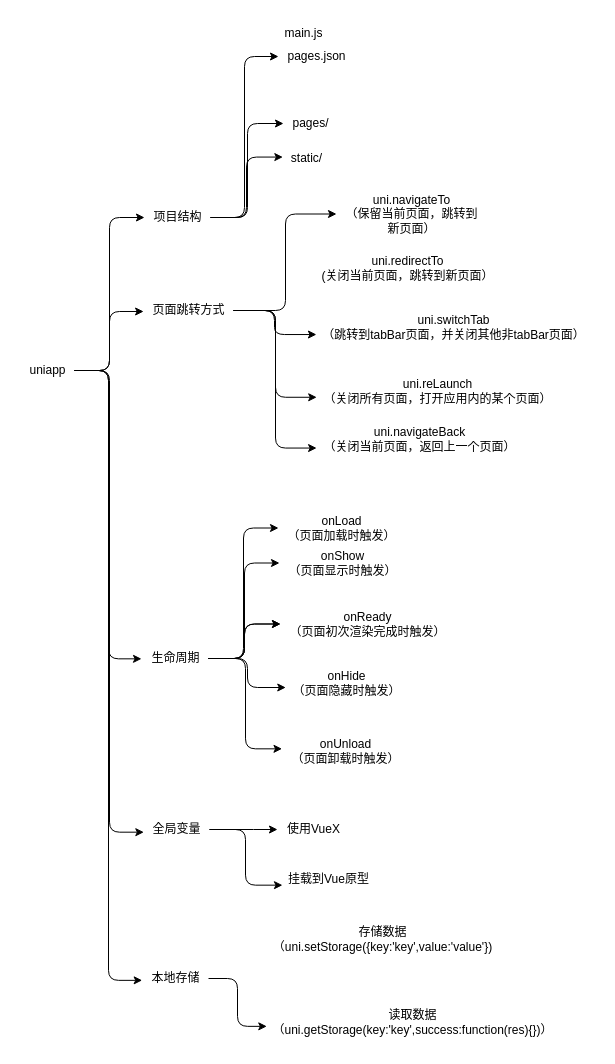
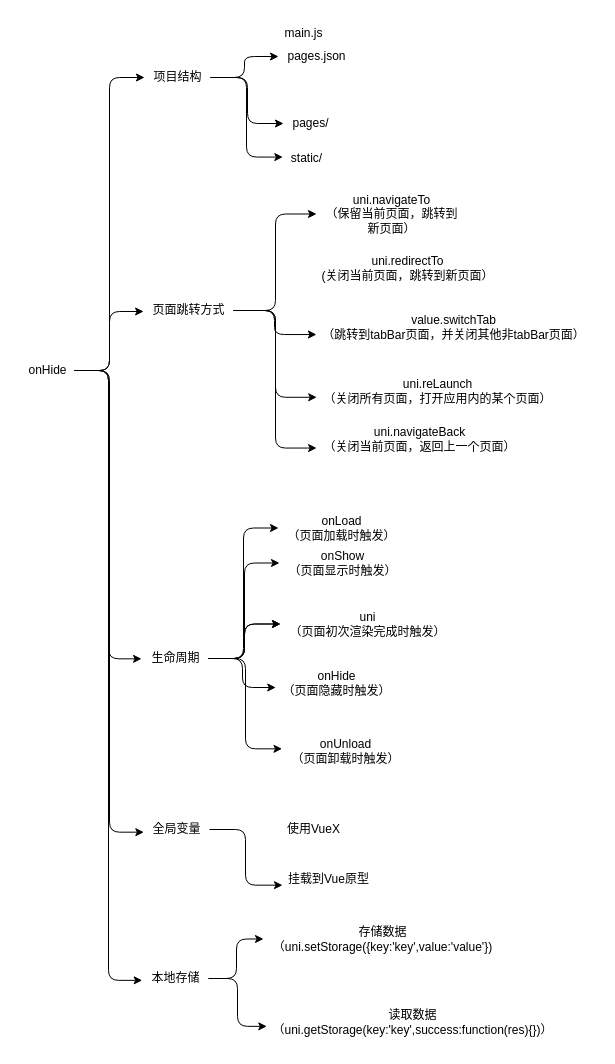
node "uni.navigateTo （保留当前页面，跳转到 新页面）": moved (412, 214) -> (392, 214)
node "项目结构": moved (178, 218) -> (178, 78)
node "uni.switchTab （跳转到tabBar页面，并关闭其他非tabBar页面）": label "uni.switchTab （跳转到tabBar页面，并关闭其他非tabBar页面）" -> "value.switchTab （跳转到tabBar页面，并关闭其他非tabBar页面）"
node "uniapp": label "uniapp" -> "onHide"
node "onReady （页面初次渲染完成时触发）": label "onReady （页面初次渲染完成时触发）" -> "uni （页面初次渲染完成时触发）"
node "onHide （页面隐藏时触发）": moved (347, 683) -> (337, 683)
edge "全局变量" -> "使用VueX": removed
edge "本地存储" -> "存储数据 （uni.setStorage({key:'key',value:'value'})": added
